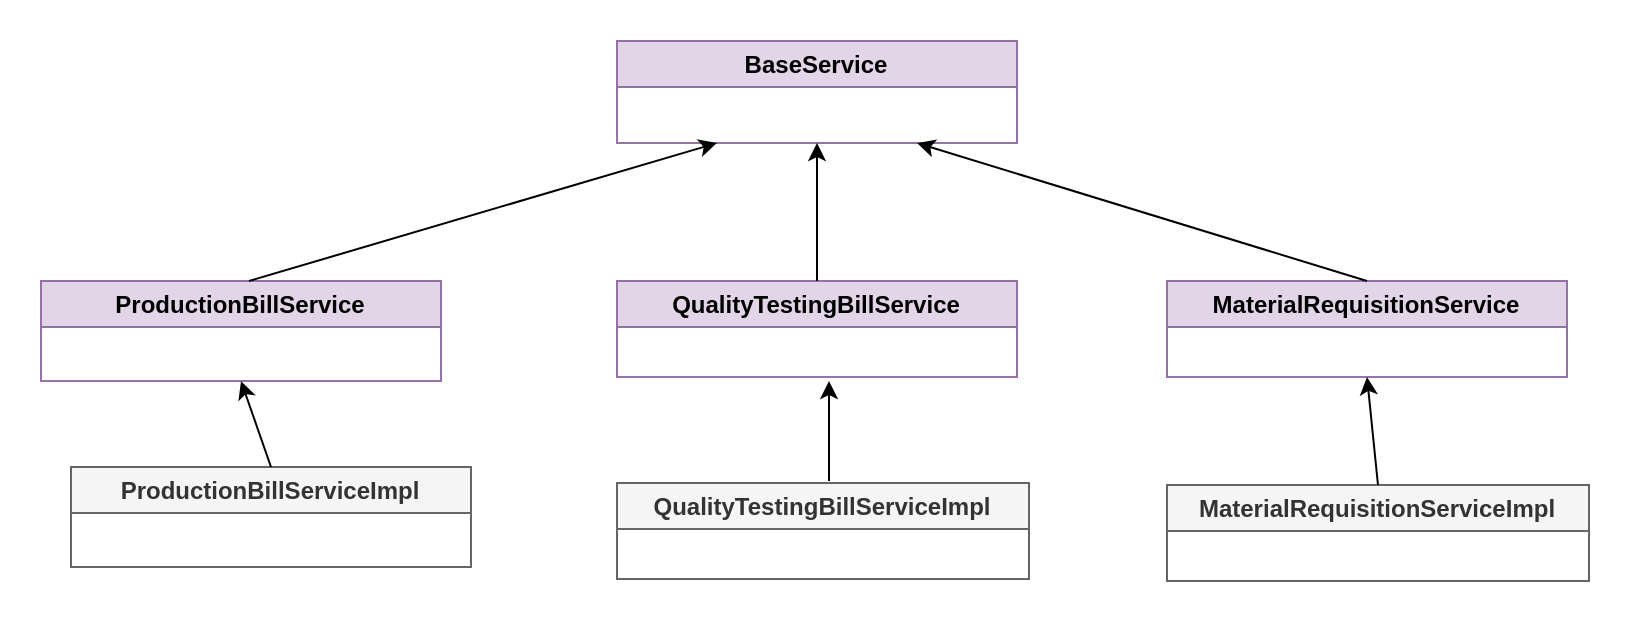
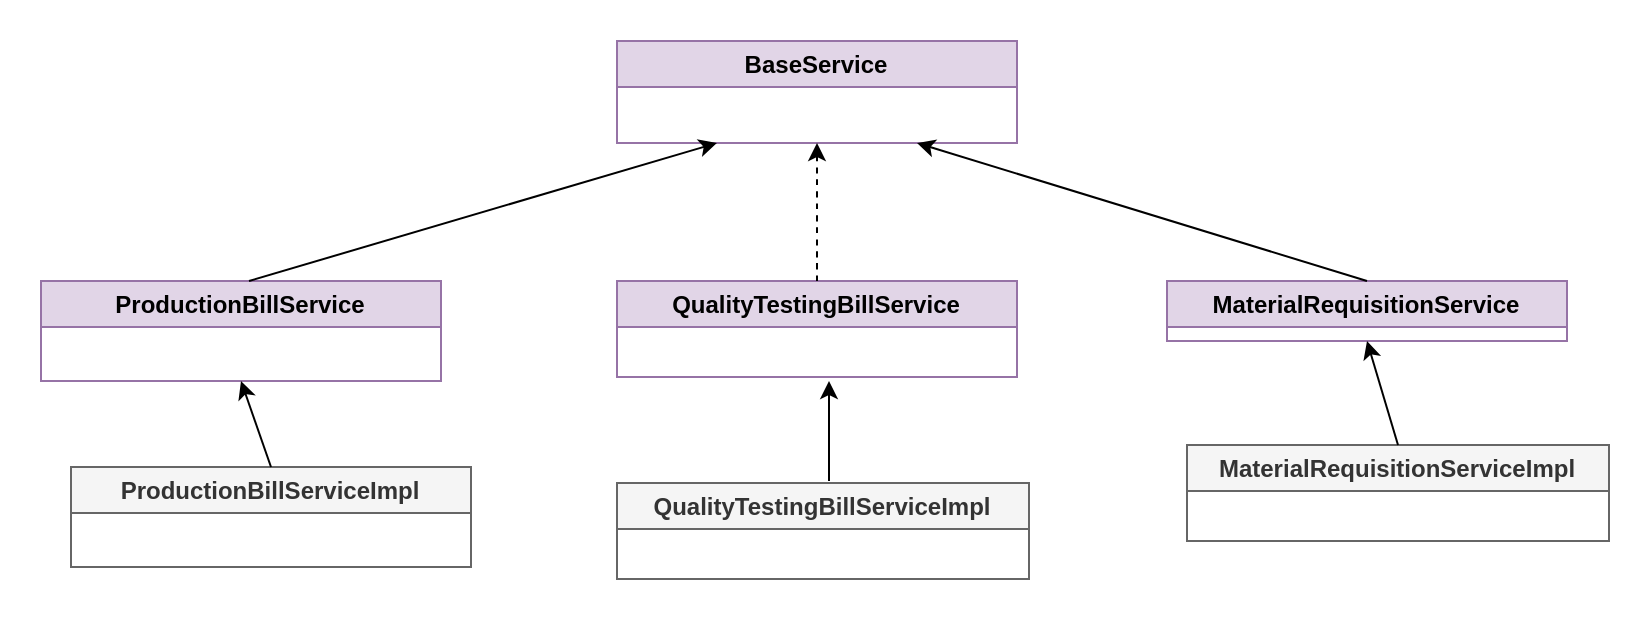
edge "QualityTestingBillService" -> "BaseService": style solid -> dashed
node "MaterialRequisitionService": size 400x96 -> 400x60
node "MaterialRequisitionServiceImpl": moved (1378, 533) -> (1398, 493)
